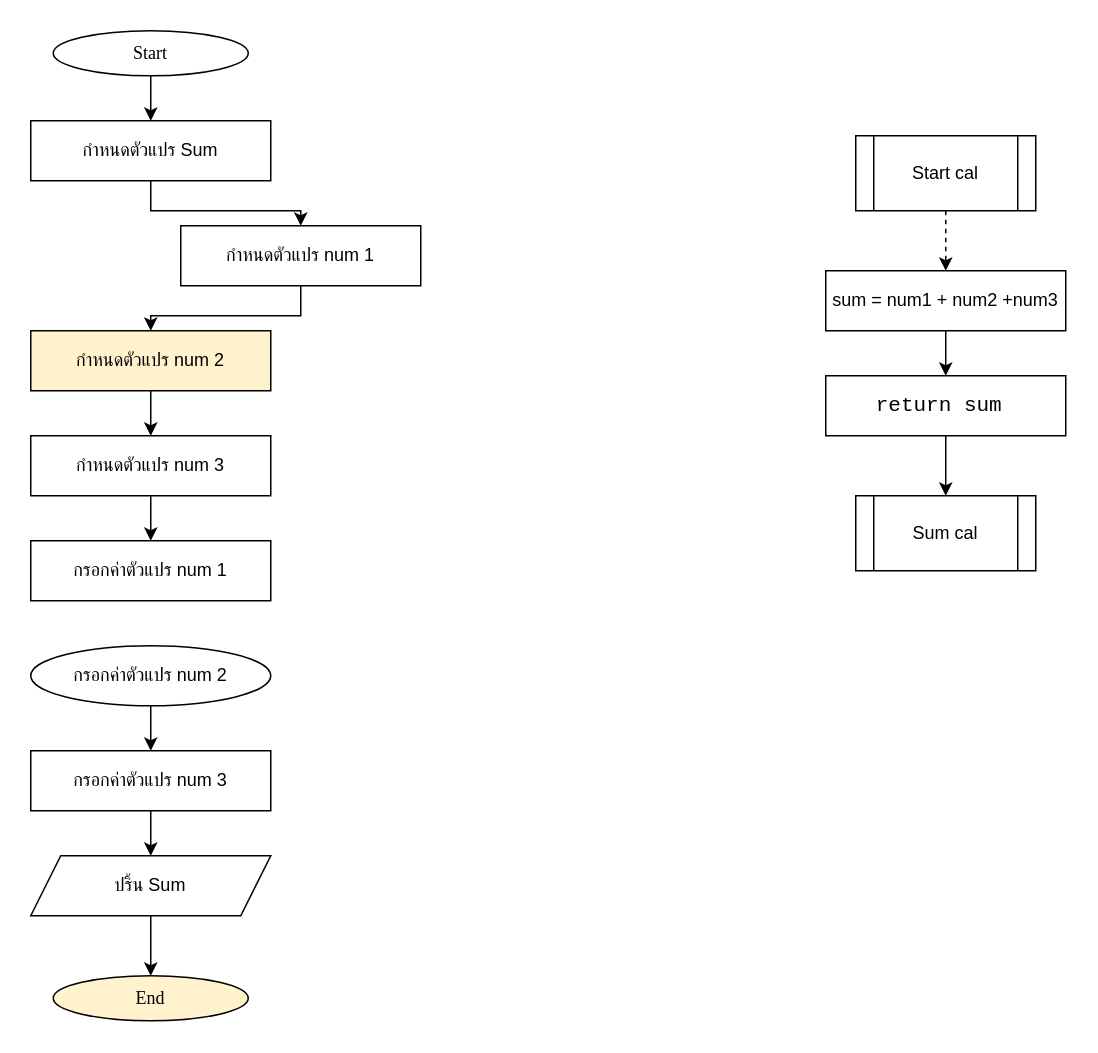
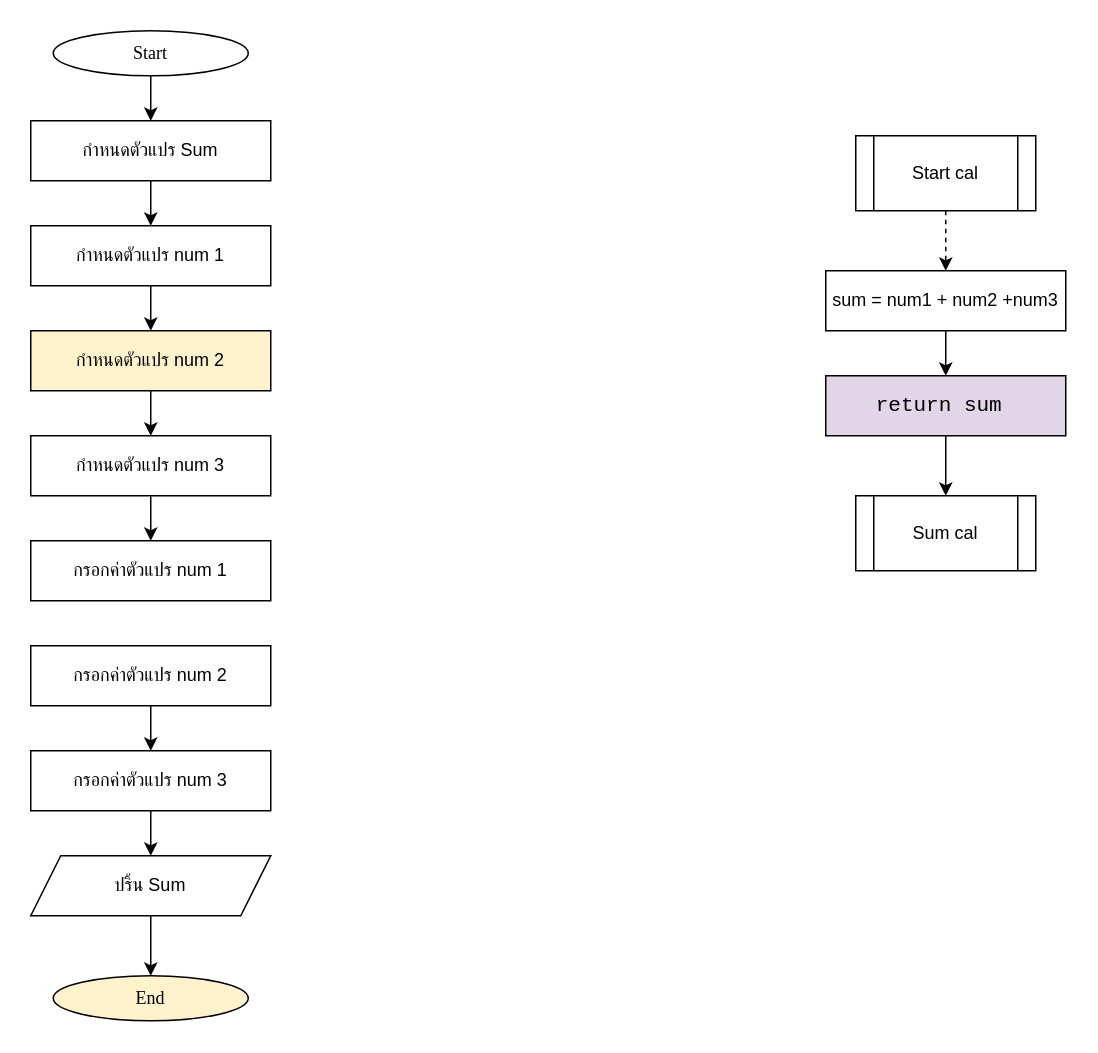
node "กำหนดตัวแปร num 1": moved (301, 256) -> (151, 256)
node "return sum": fillcolor #ffffff -> #e1d5e7
node "กรอกค่าตัวแปร num 2": shape ellipse -> rectangle
